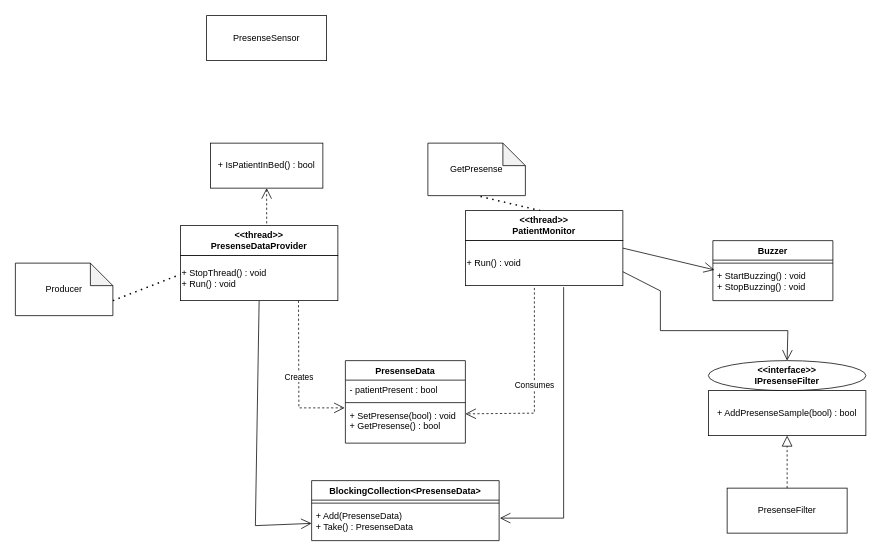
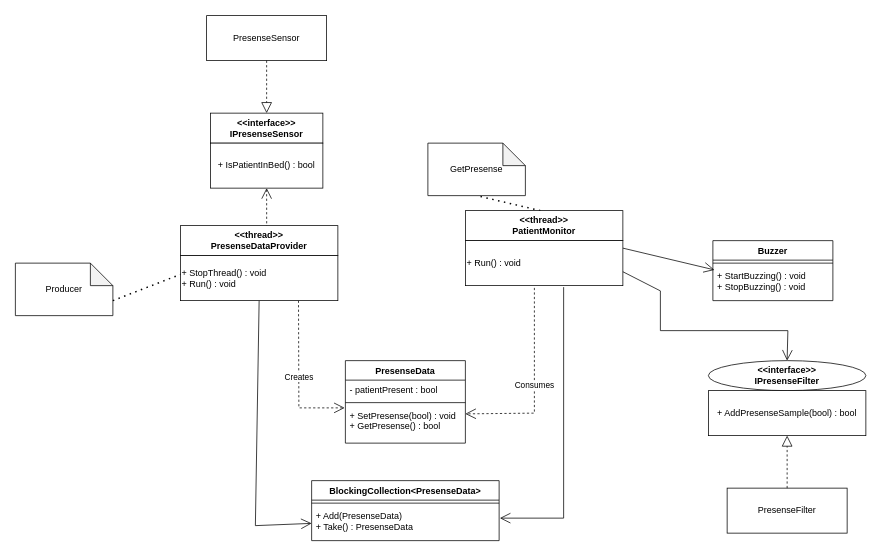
edge "PresenseSensor" -> "<<interface>> IPresenseSensor": added
node "<<interface>> IPresenseSensor": added
